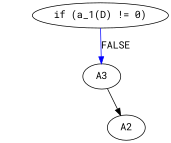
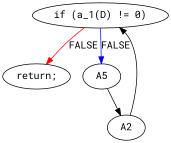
edge "A2" -> "if (a_1(D) != 0)": added
node "return;": added
node "A3": label "A3" -> "A5"
